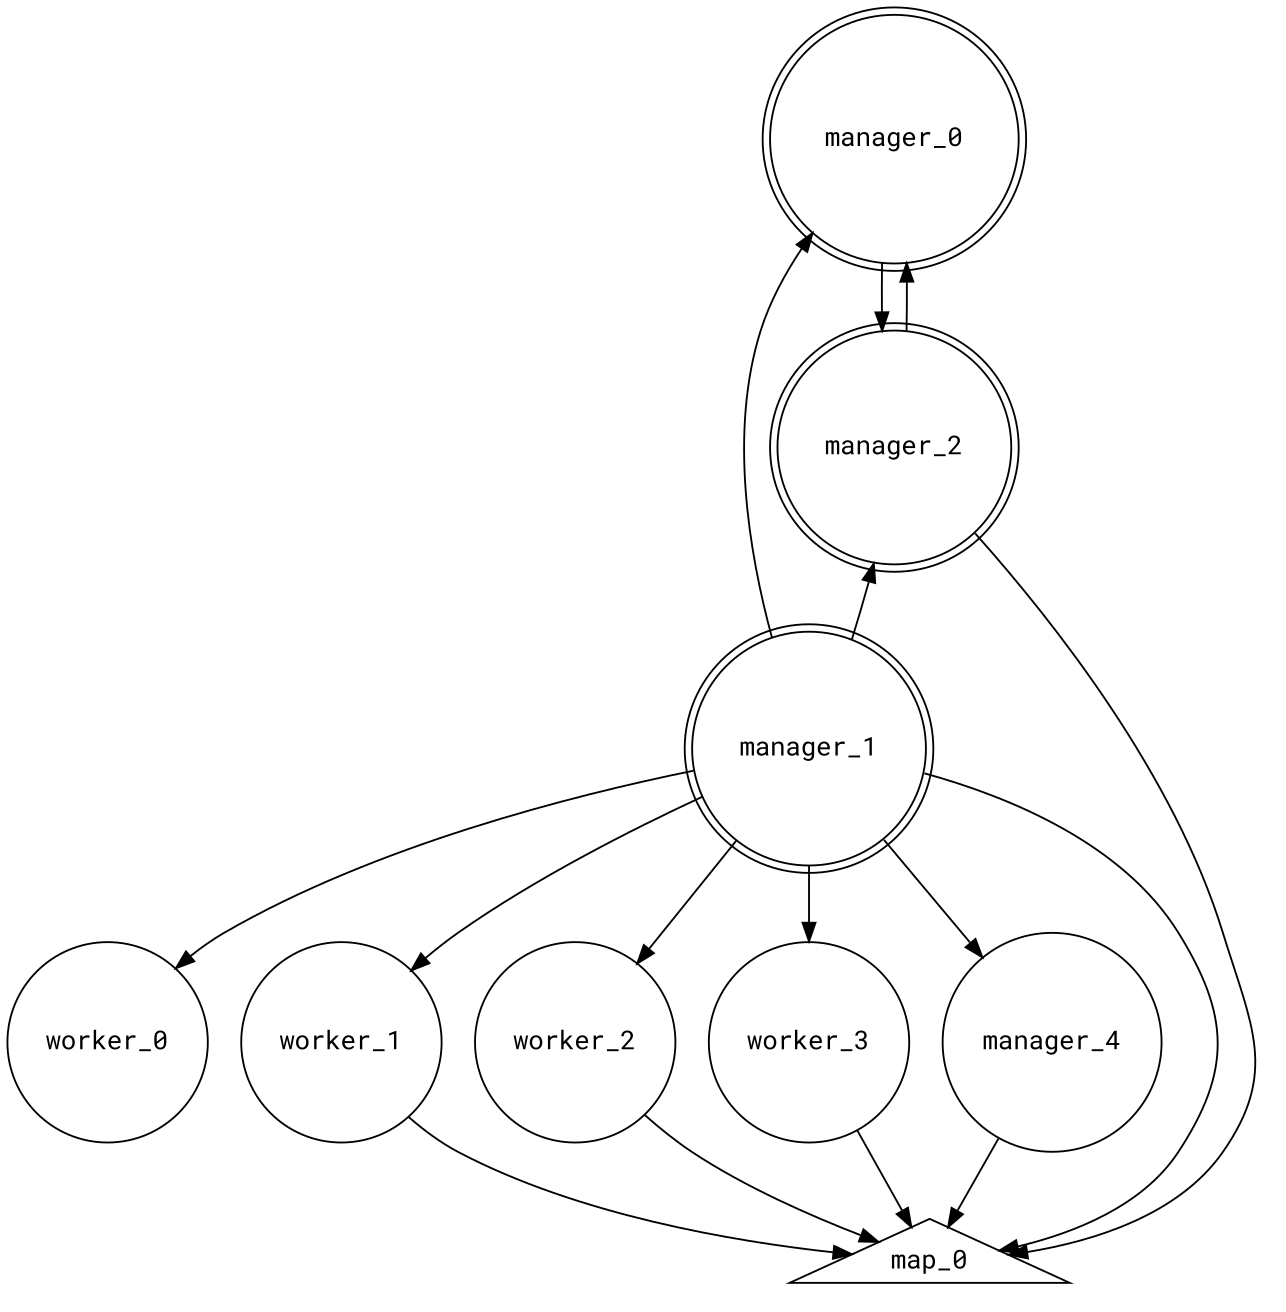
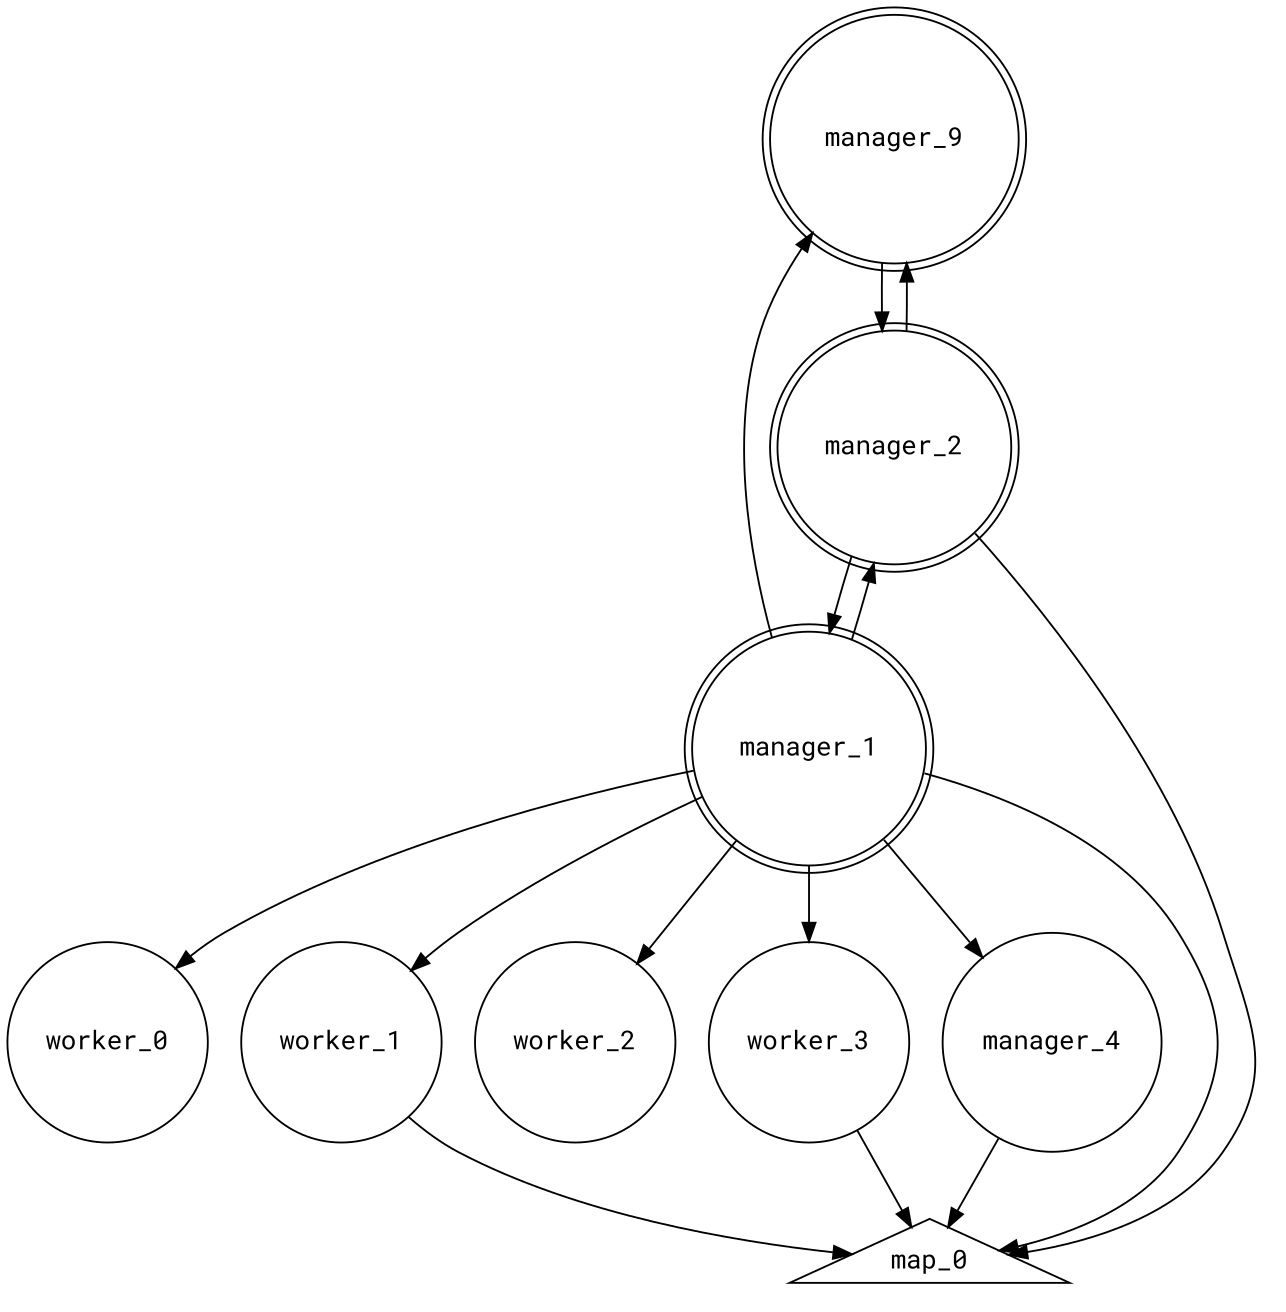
node "manager_0": label "manager_0" -> "manager_9"
edge "manager_2" -> "manager_1": added
edge "worker_2" -> "map_0": removed
